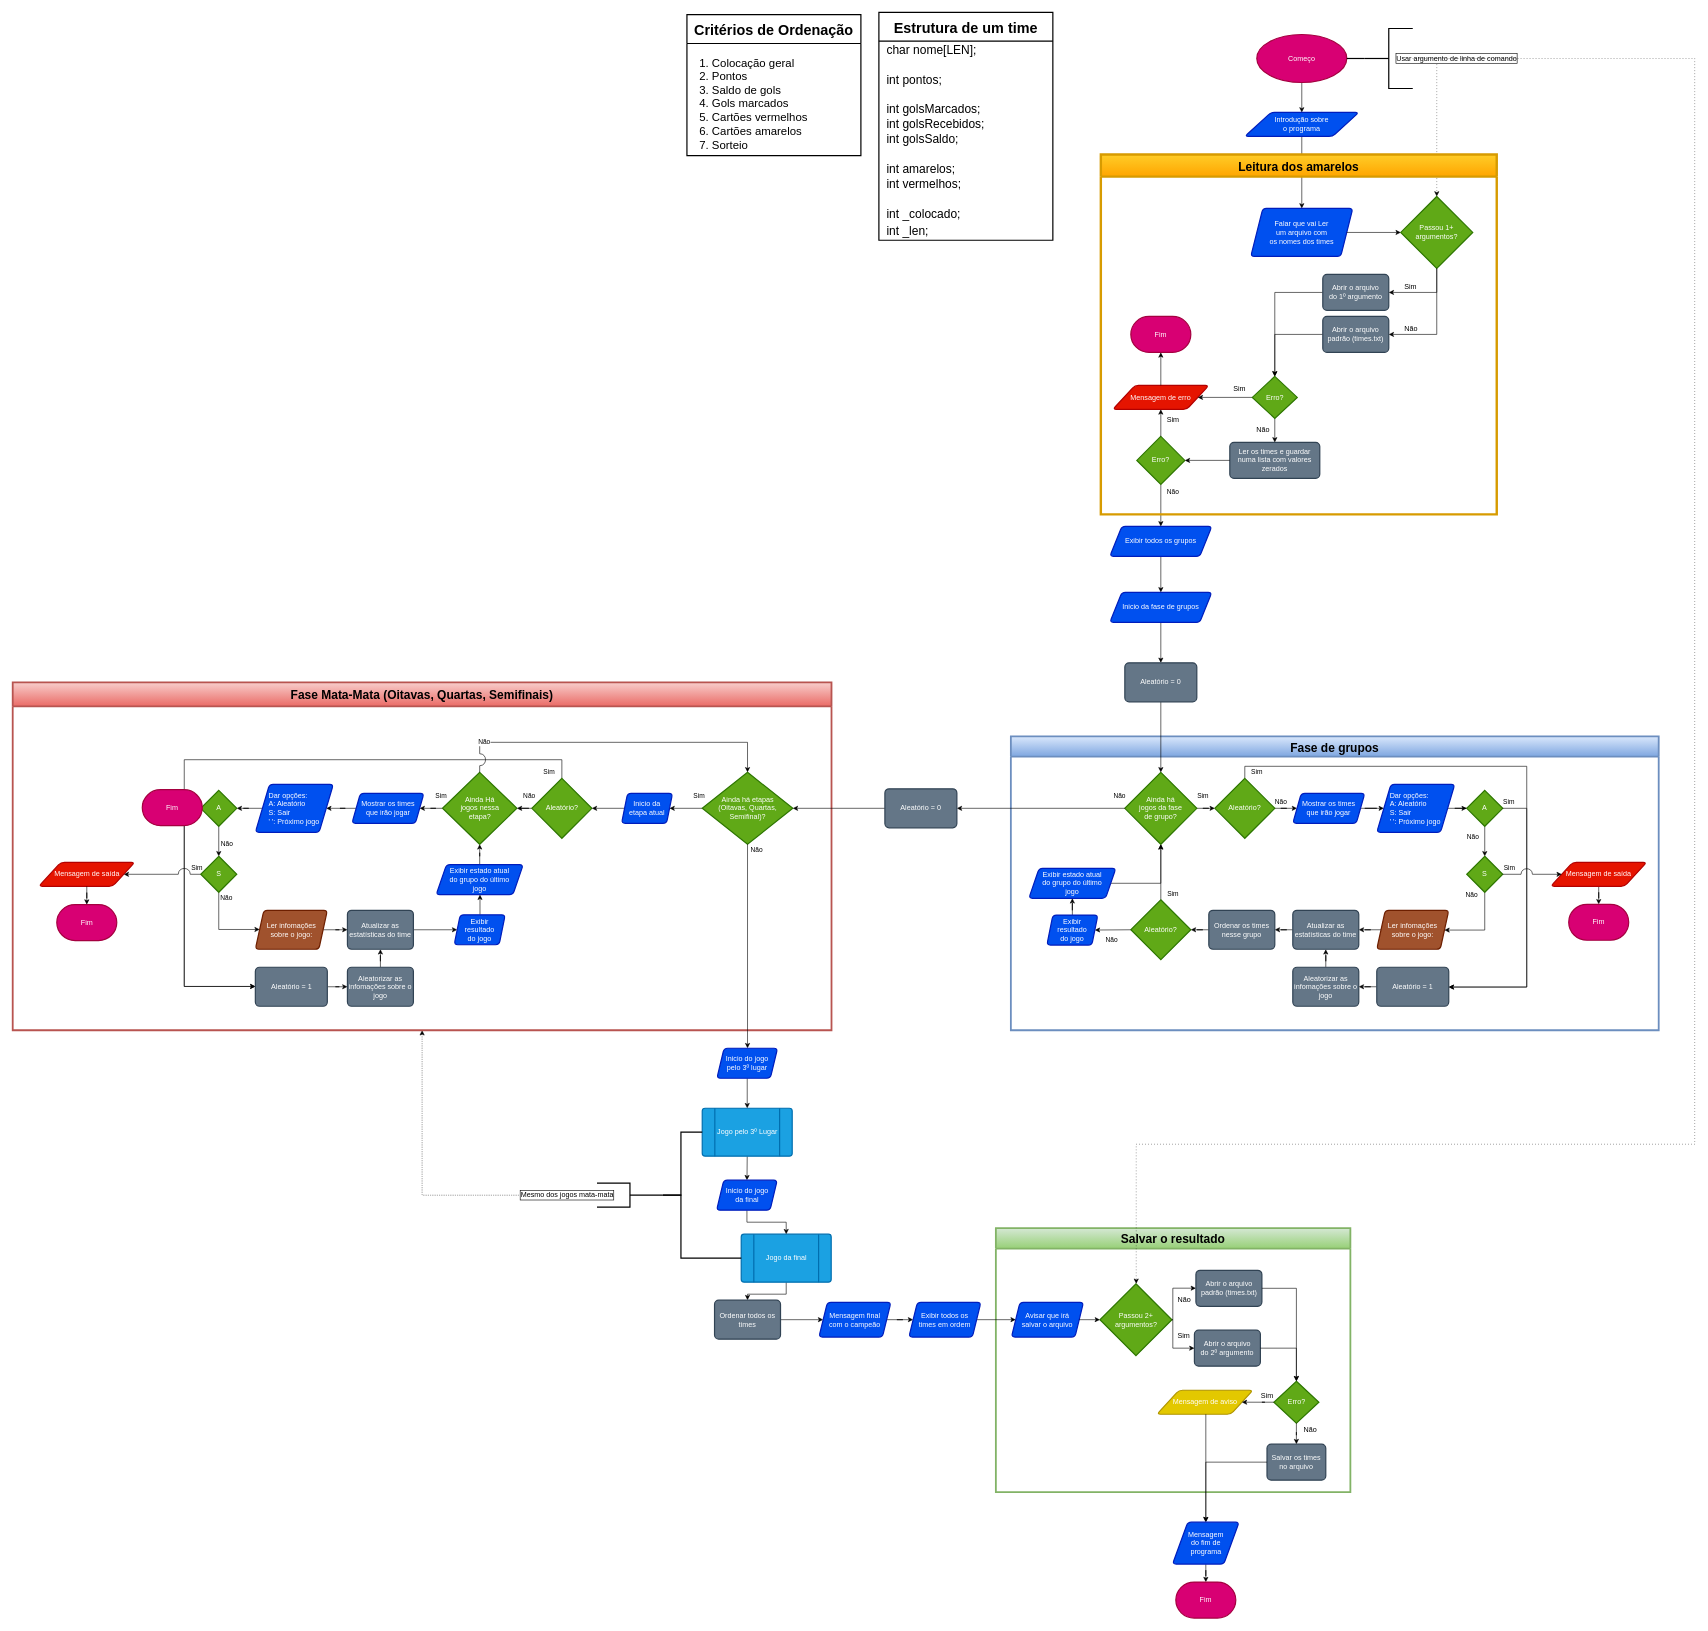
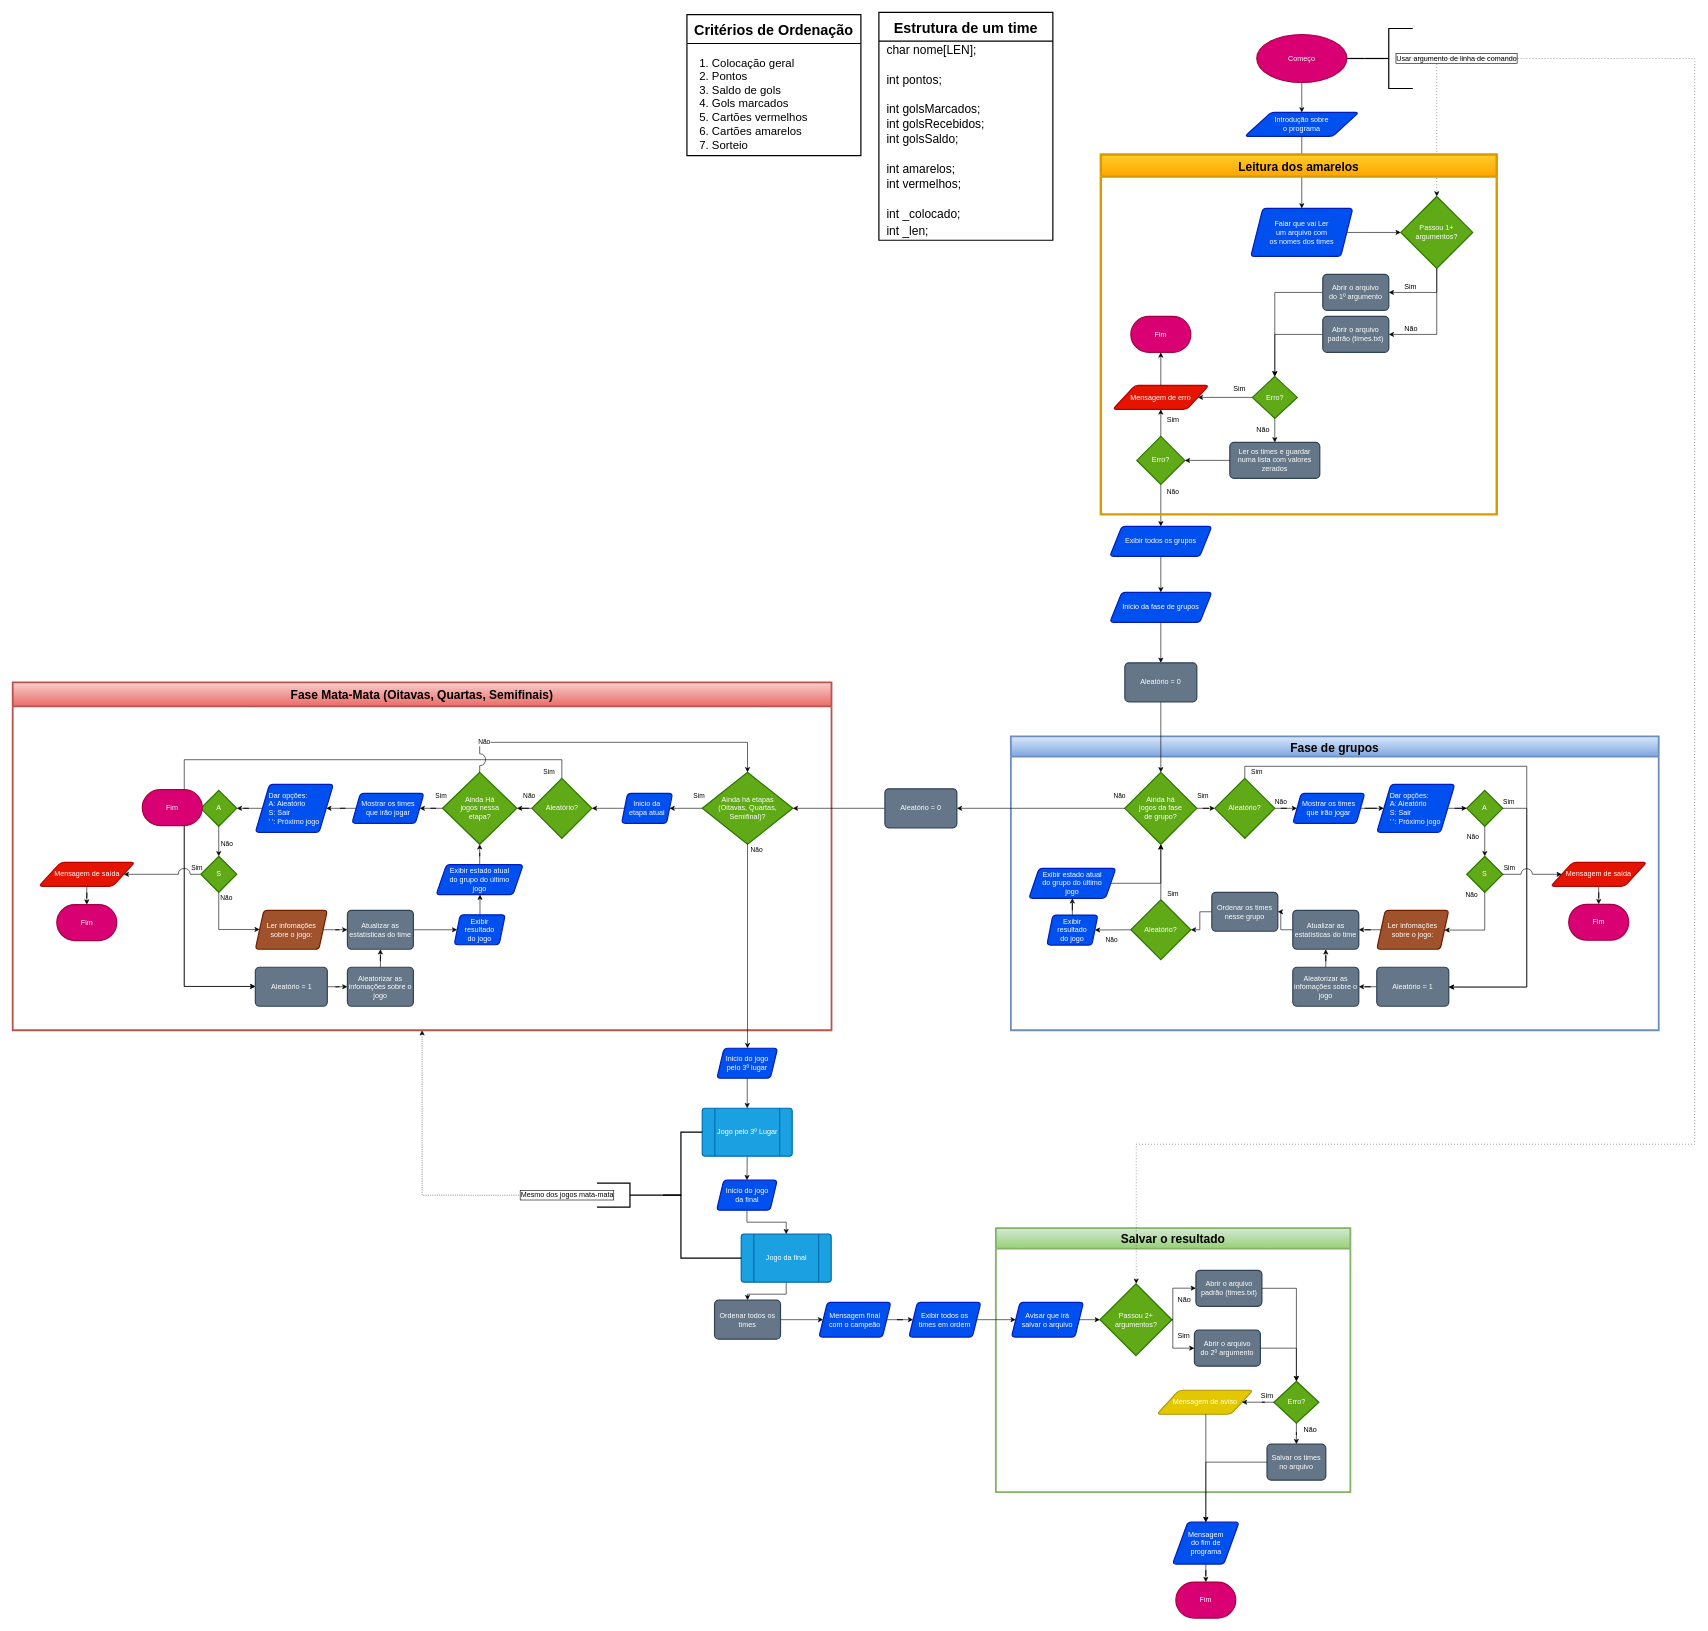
node "Ordenar os times nesse grupo": moved (1242, 930) -> (1245, 912)
